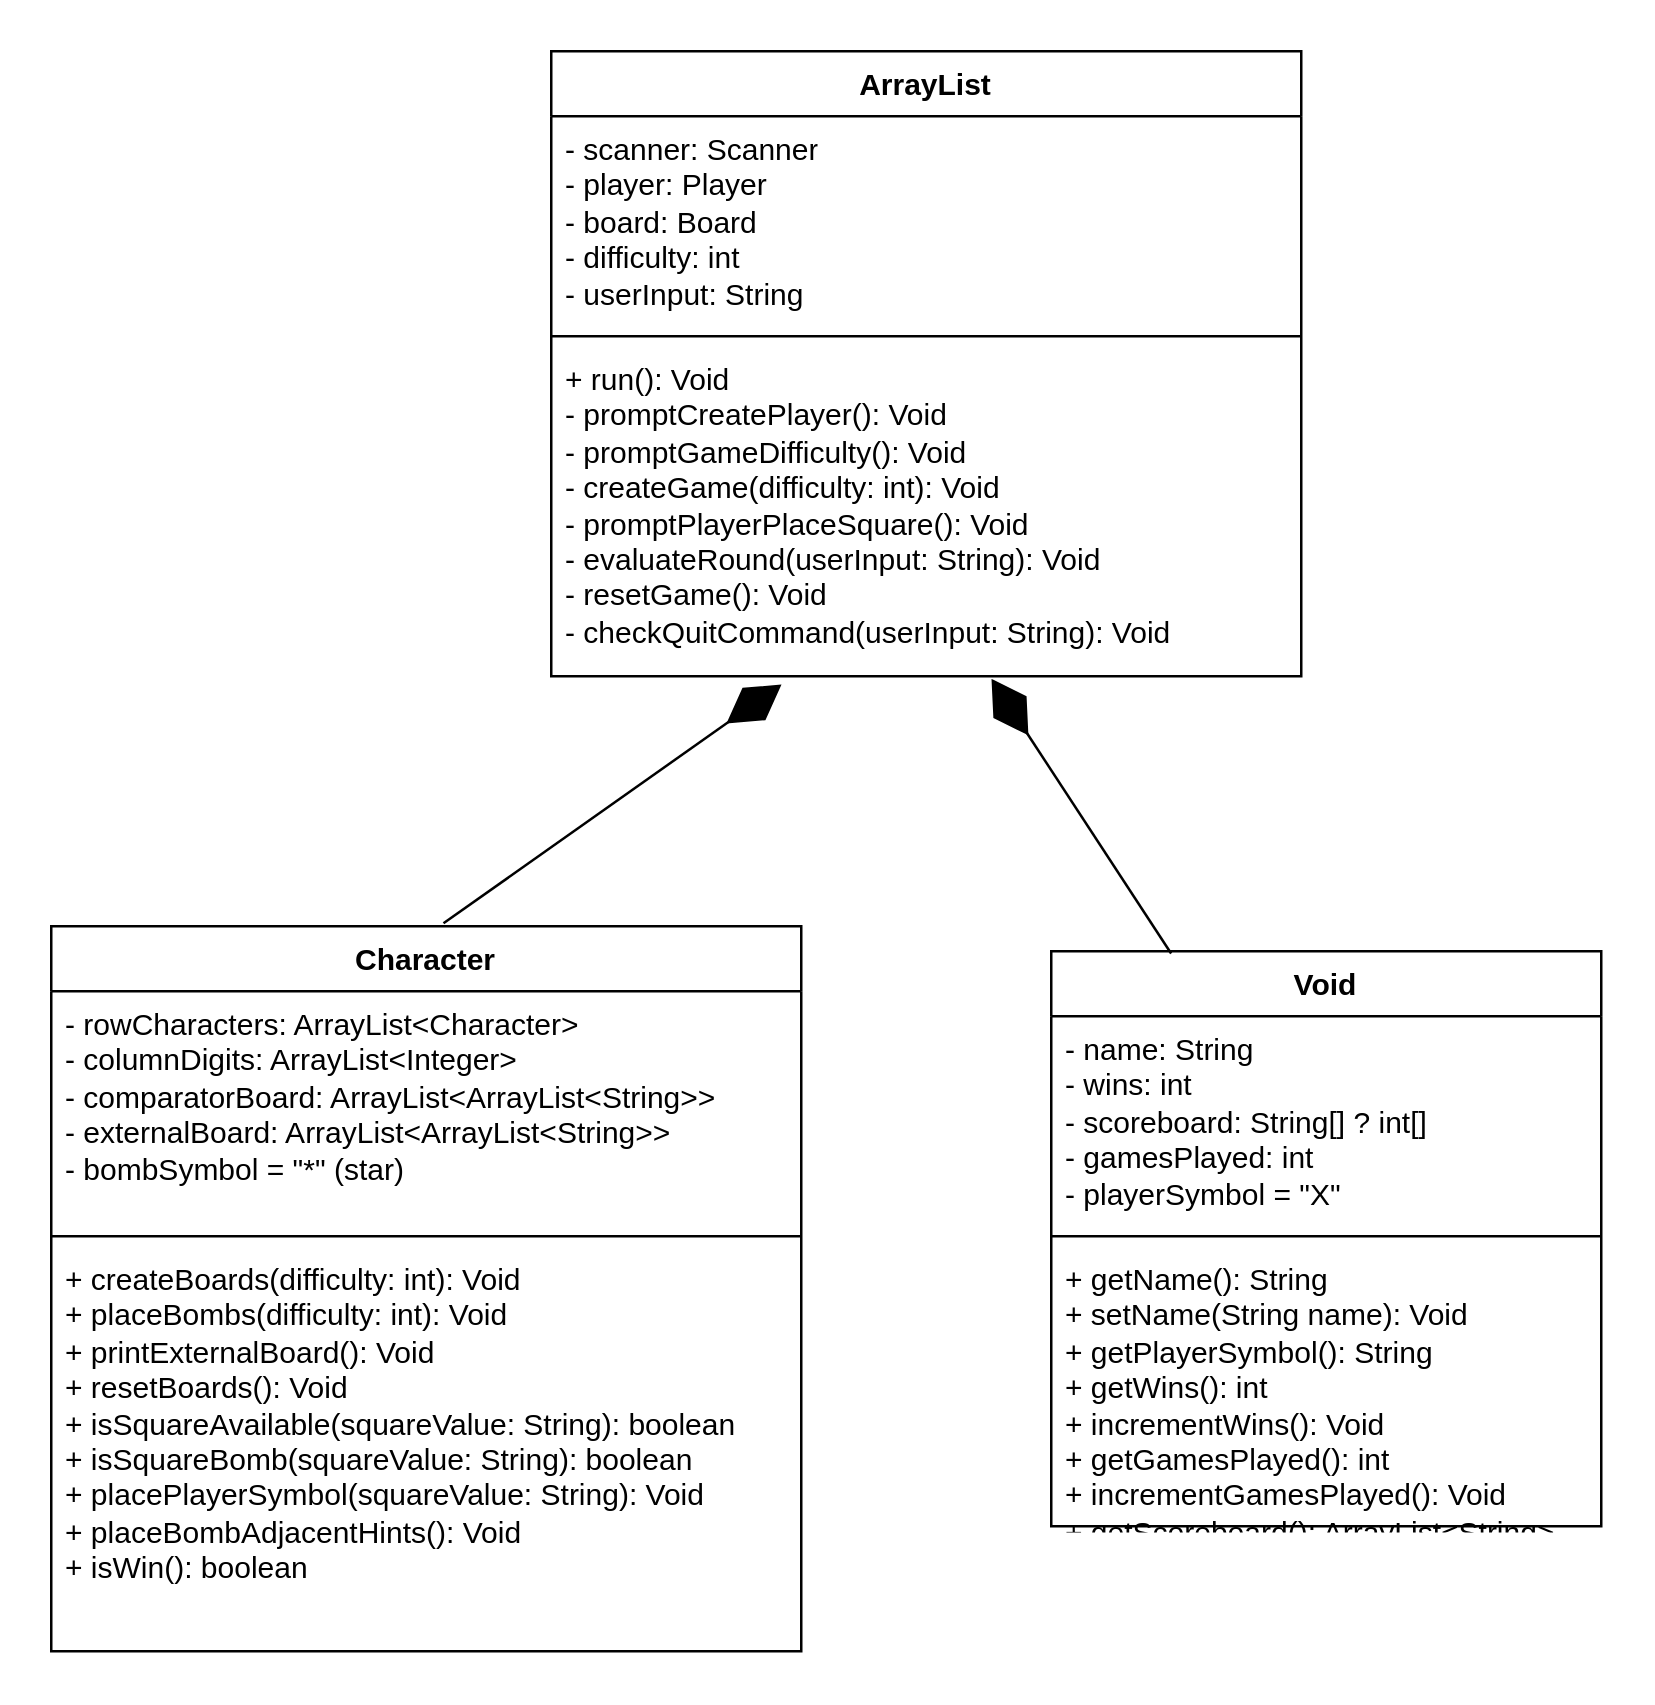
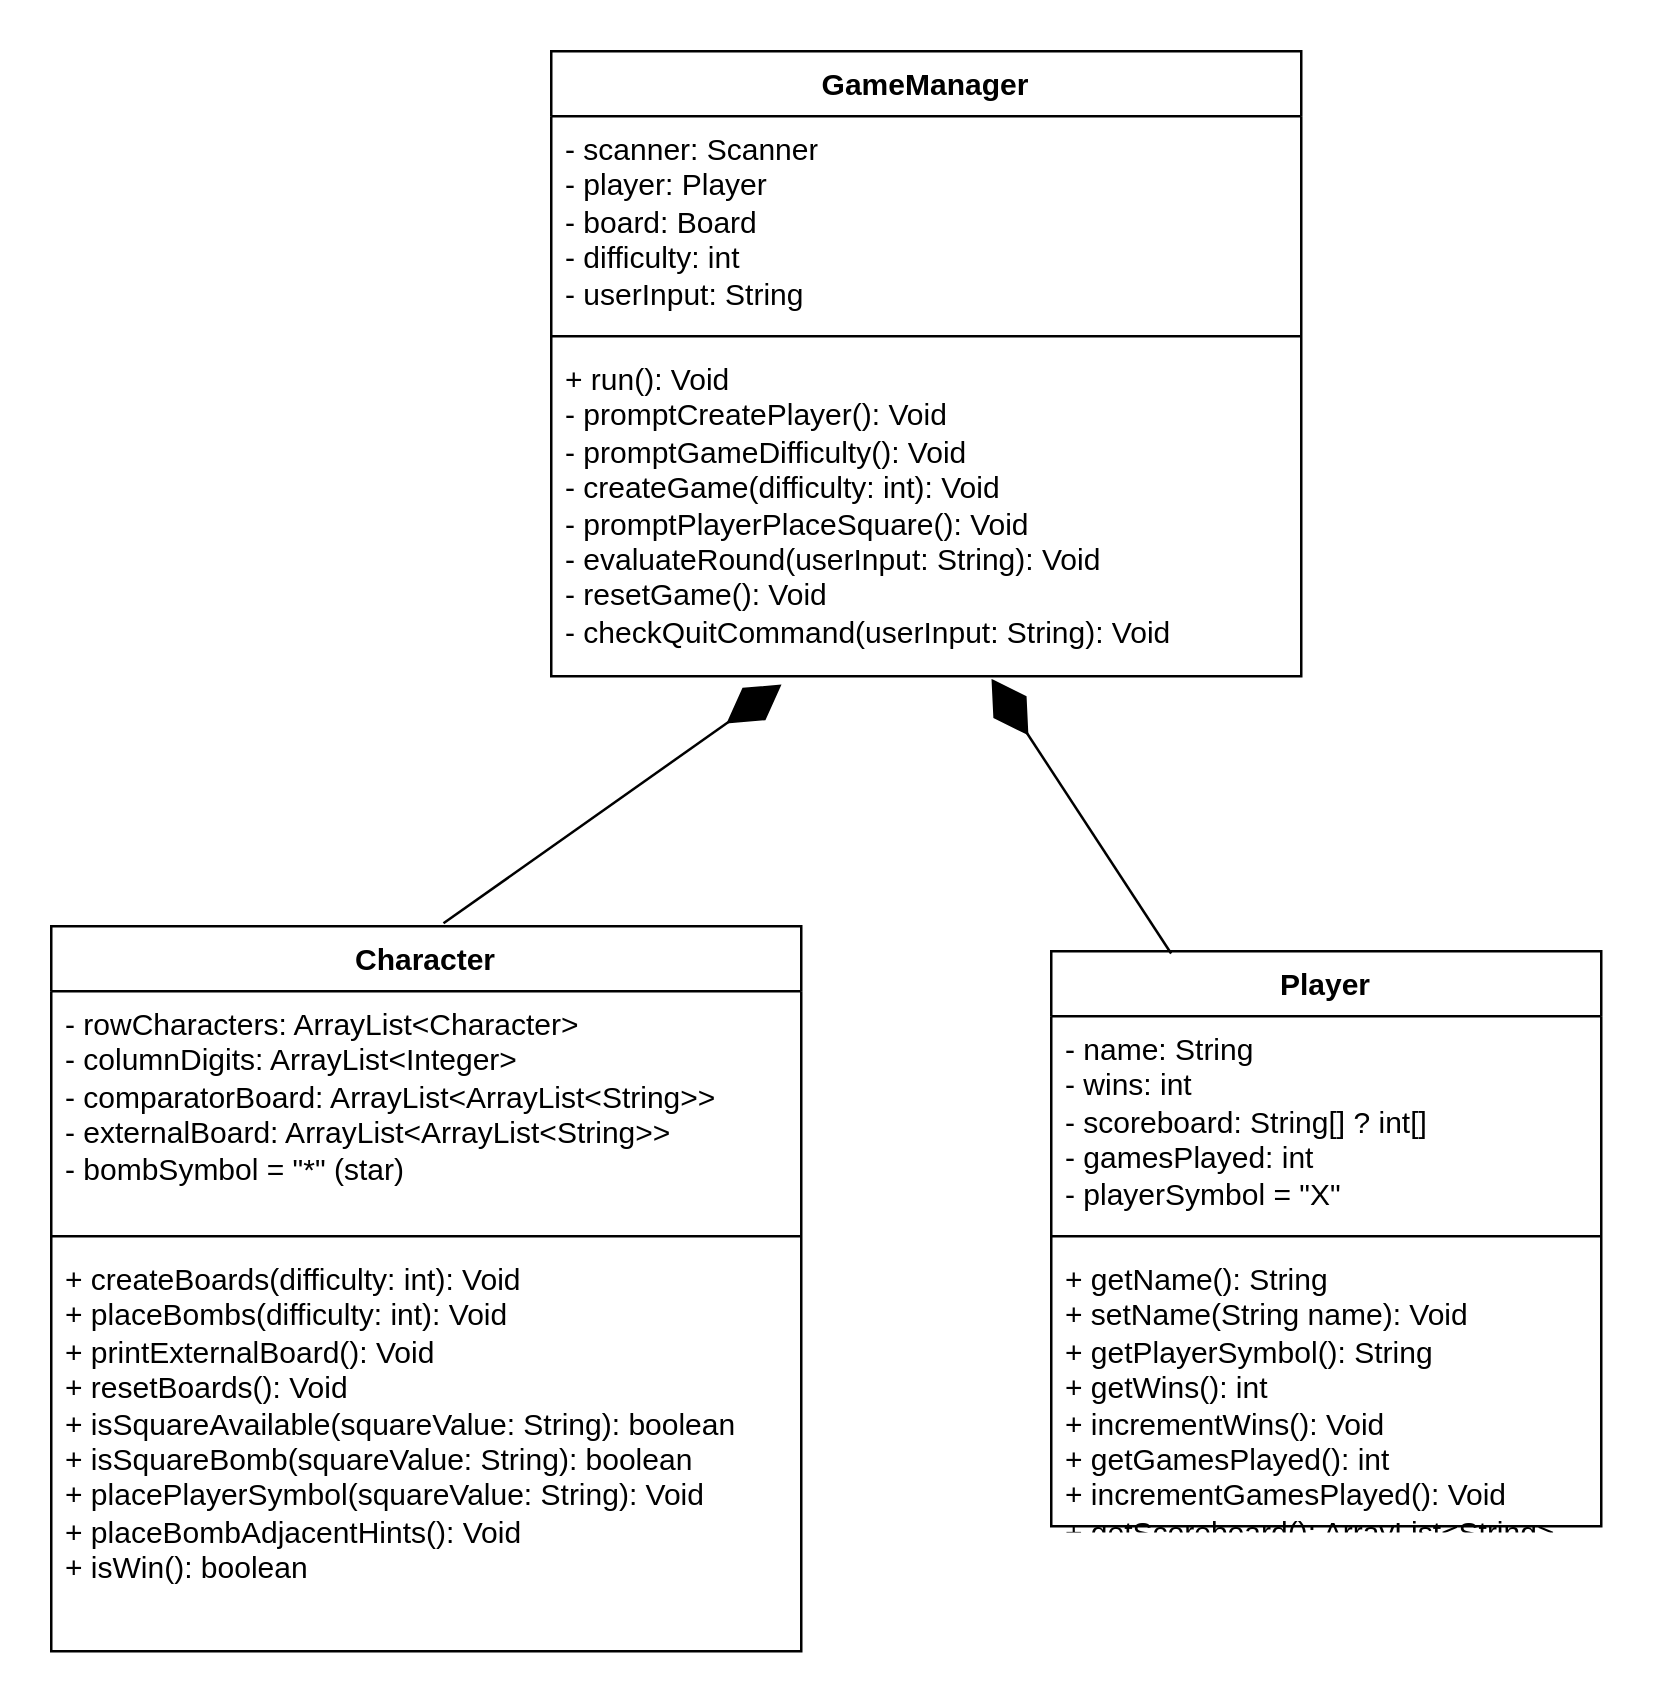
node "ArrayList": label "ArrayList" -> "GameManager"
node "Void": label "Void" -> "Player"
